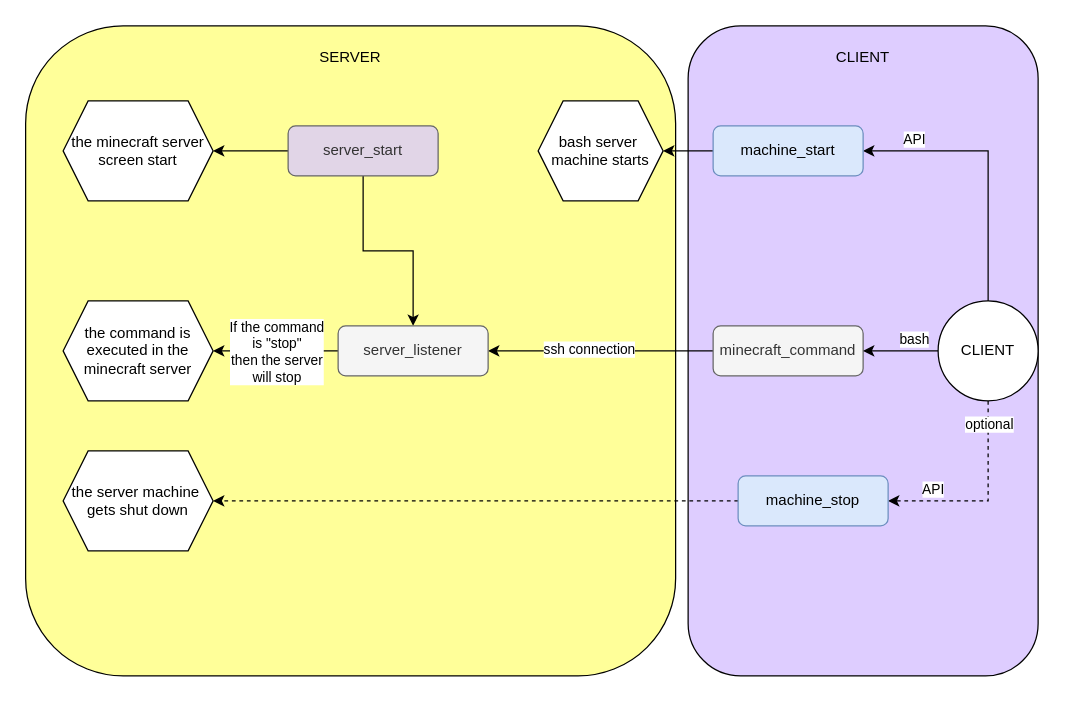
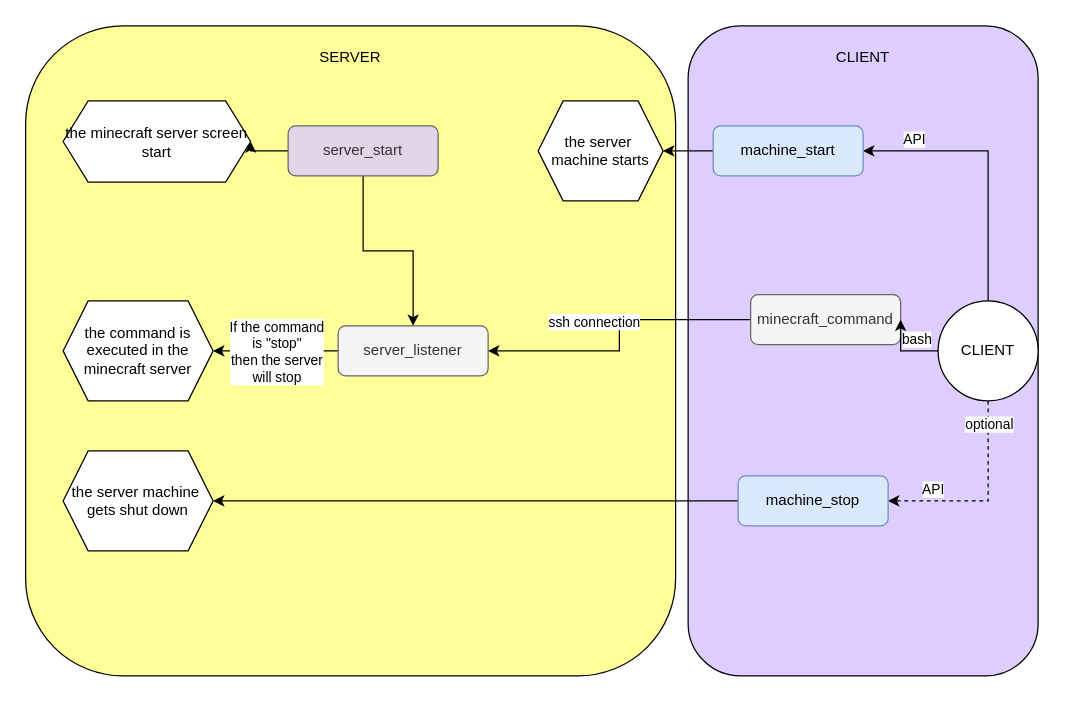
node "the minecraft server screen start": size 150x100 -> 188x81
node "bash server machine starts": label "bash server machine starts" -> "the server machine starts"
node "minecraft_command": moved (788, 351) -> (826, 319)
edge "machine_stop" -> "the server machine gets shut down": style dashed -> solid
